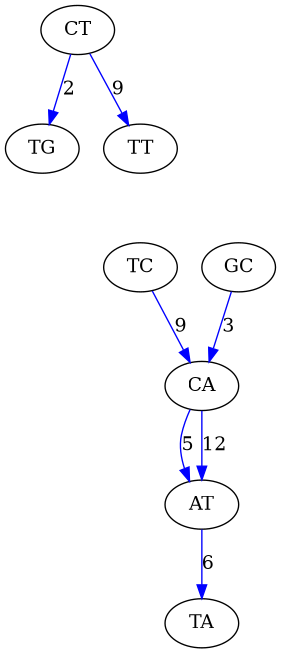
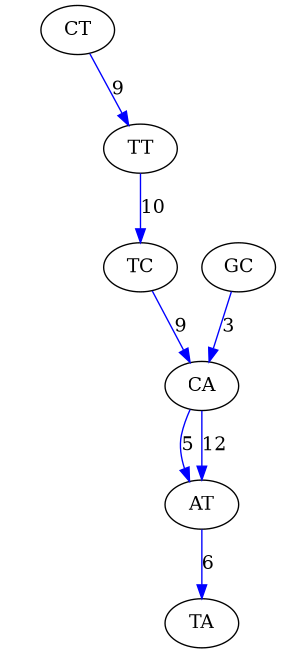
node "TG": removed
edge "TT" -> "TC": added, label "10"
